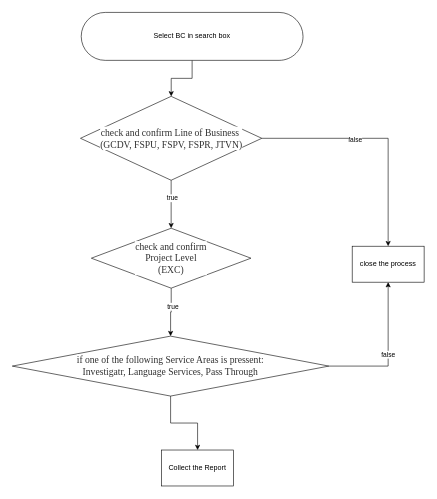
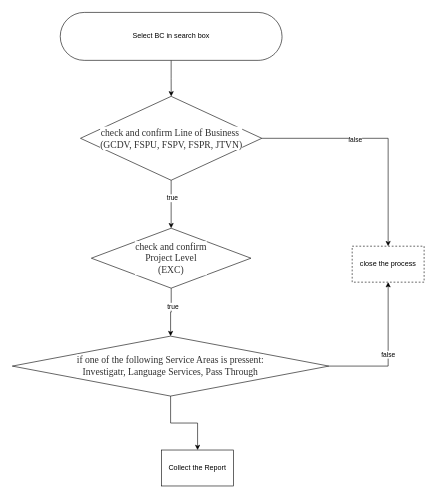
node "Select BC in search box": moved (192, 36) -> (171, 36)
node "close the process": style solid -> dashed
